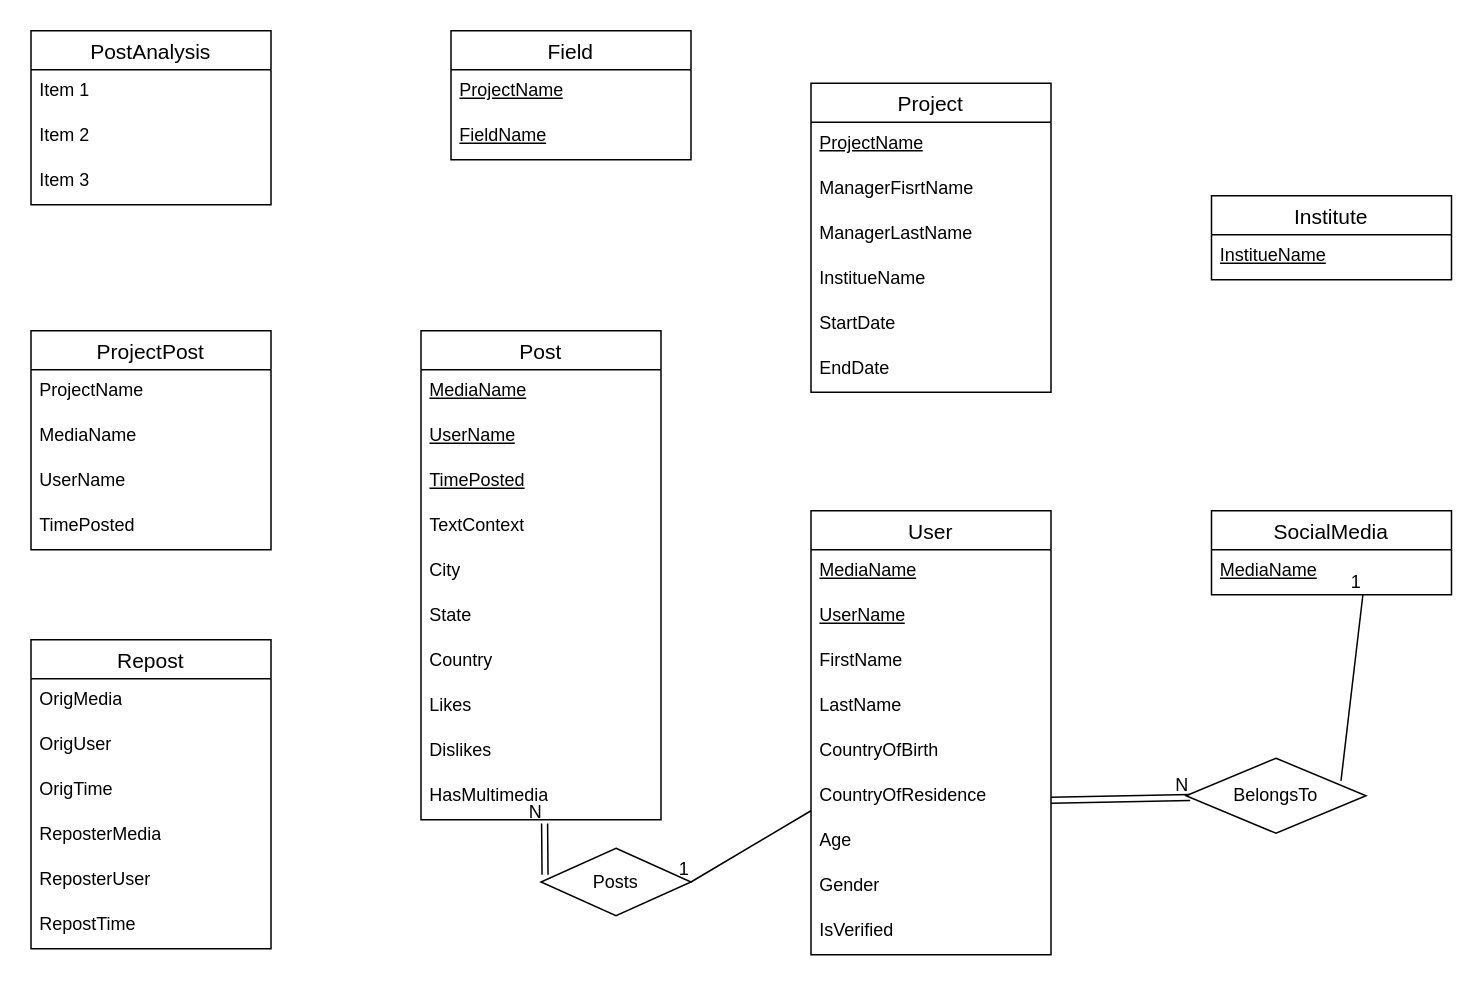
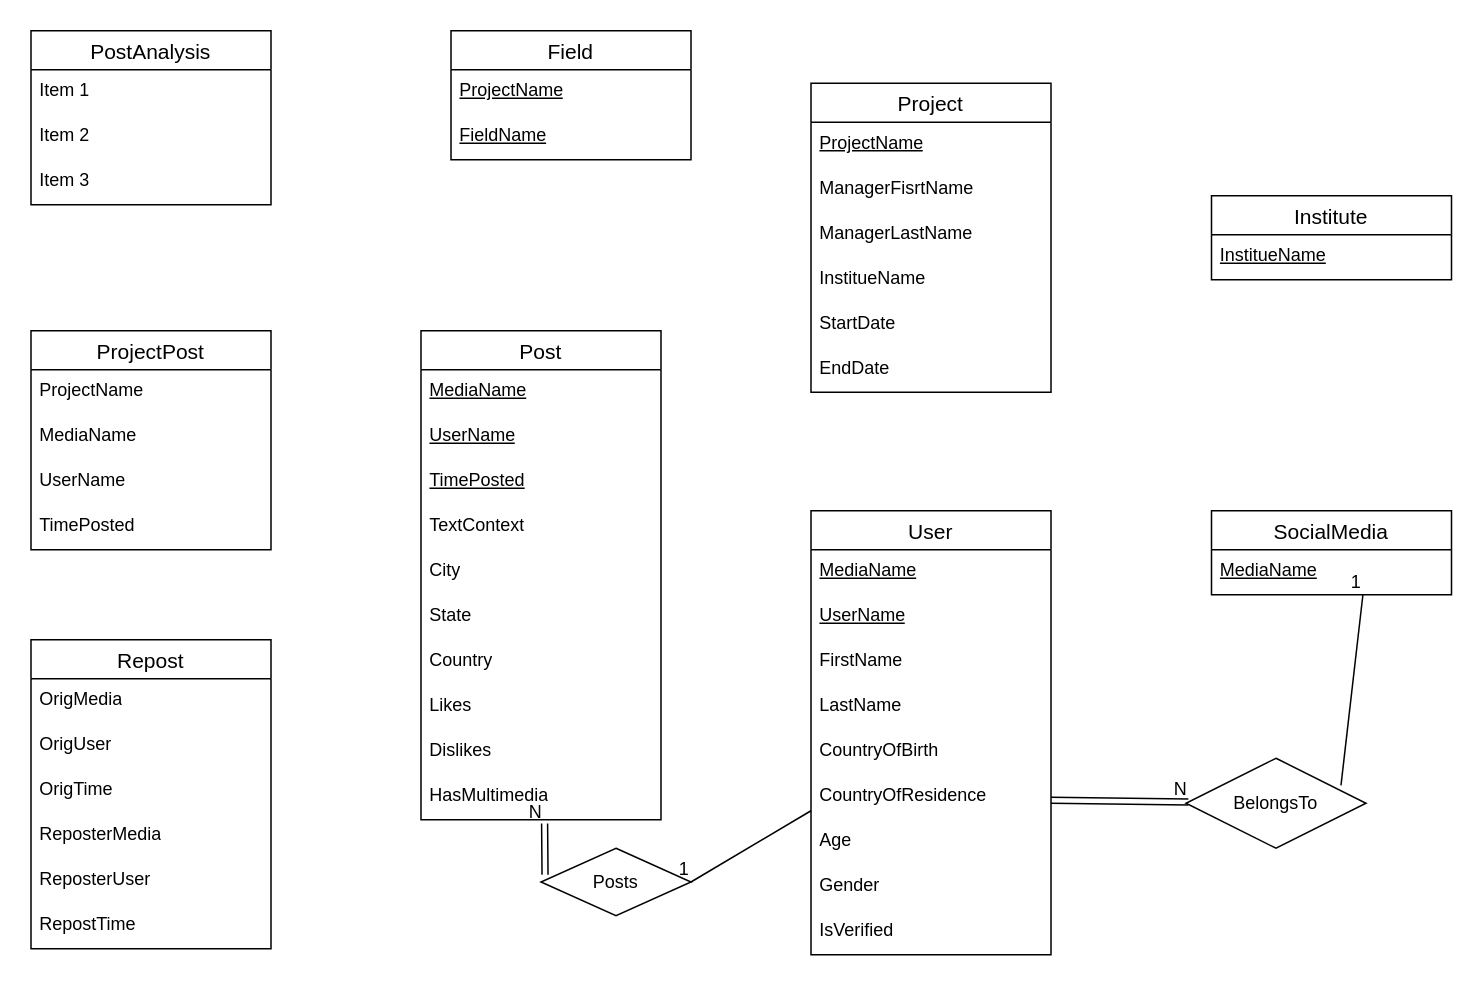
node "BelongsTo": size 180x75 -> 180x90
